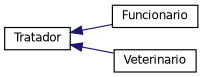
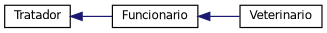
edge "Veterinario" -> "Tratador": now "Veterinario" -> "Funcionario"
